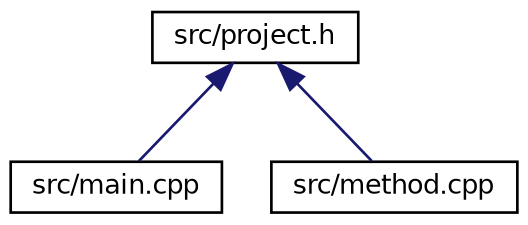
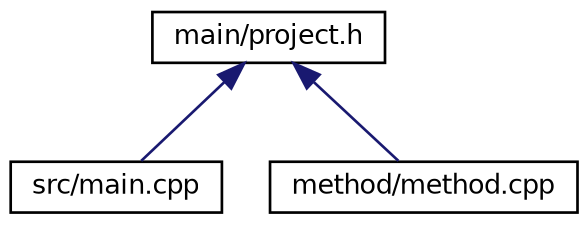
node "src/project.h": label "src/project.h" -> "main/project.h"
node "src/method.cpp": label "src/method.cpp" -> "method/method.cpp"
